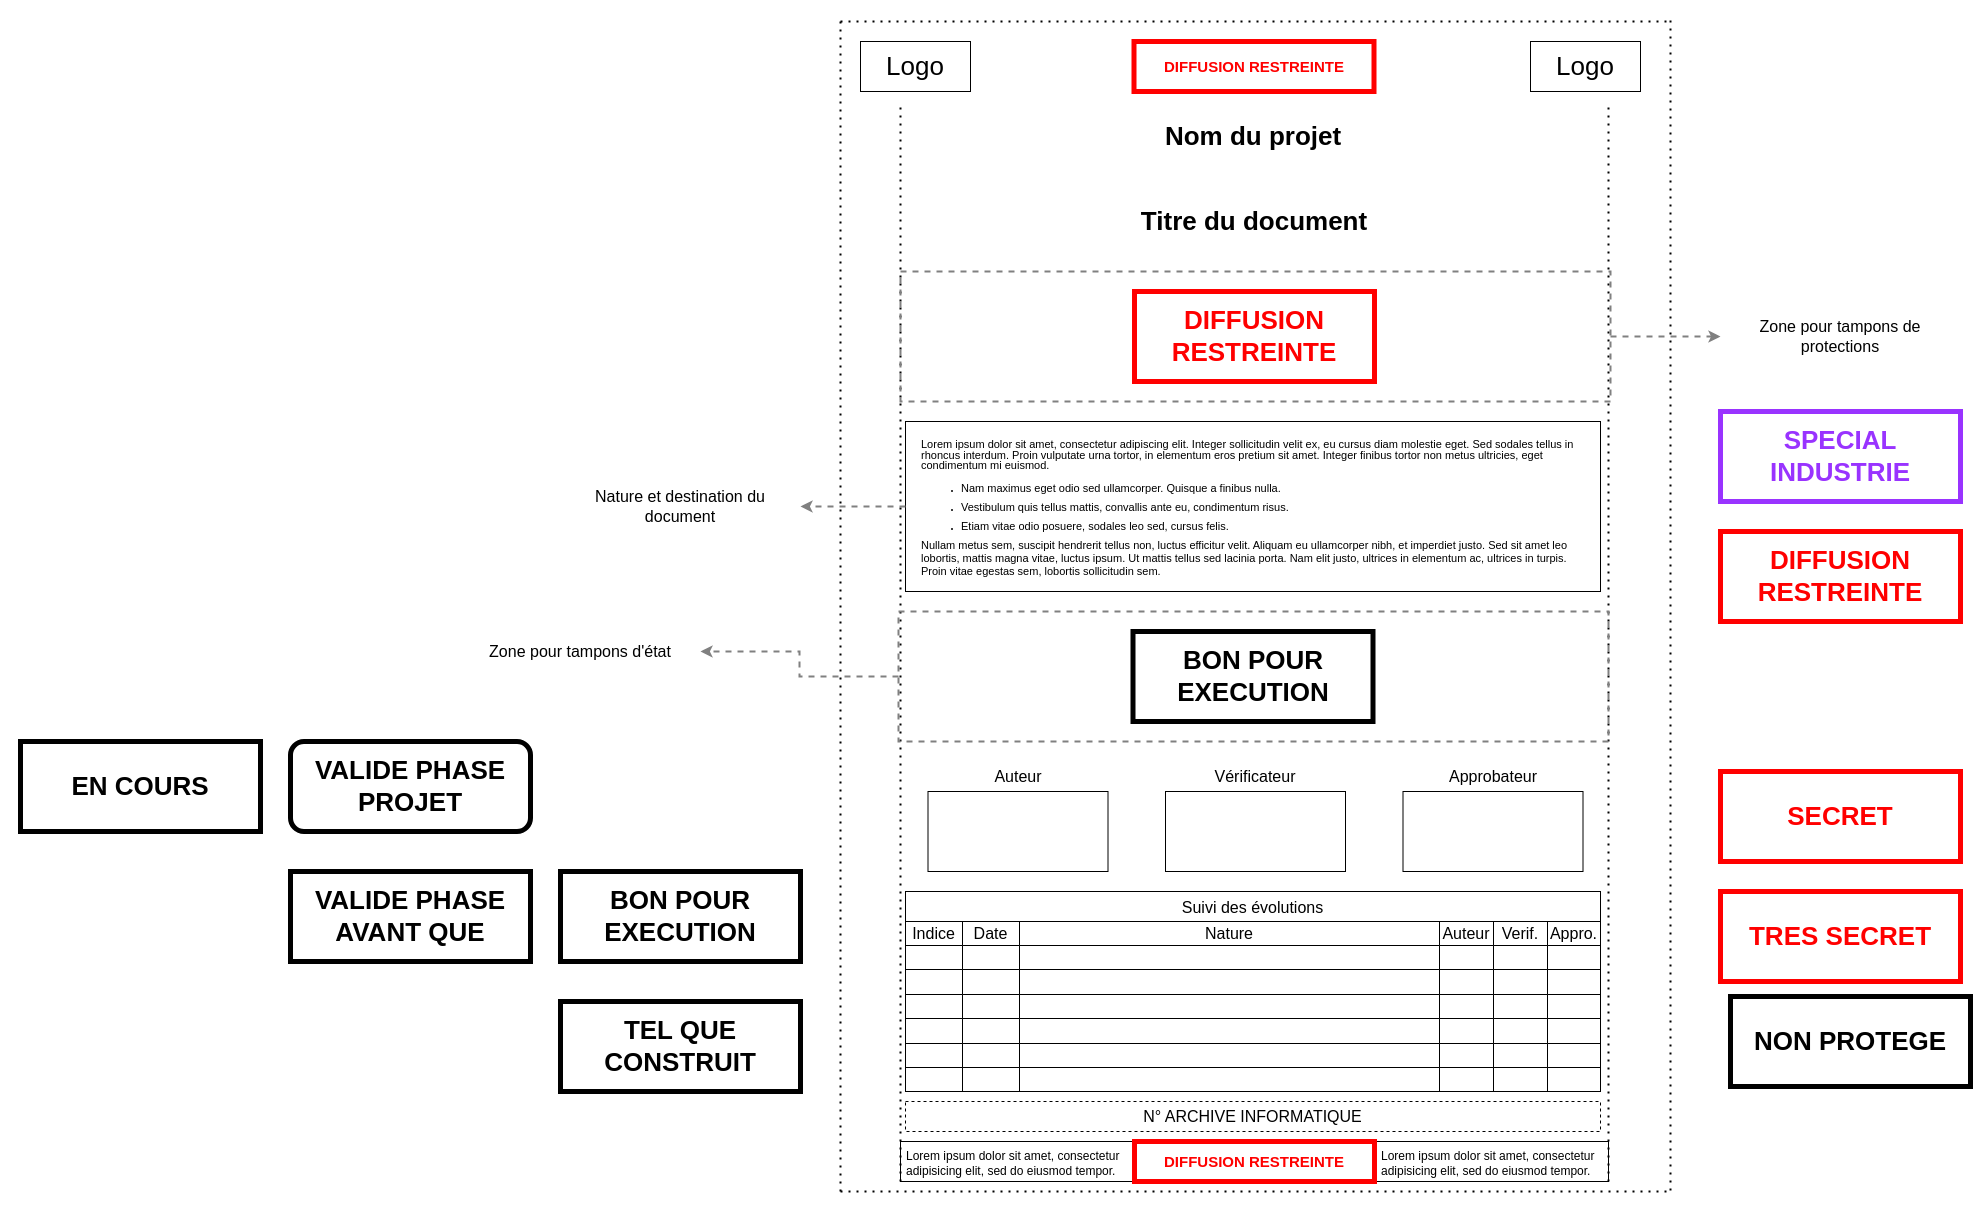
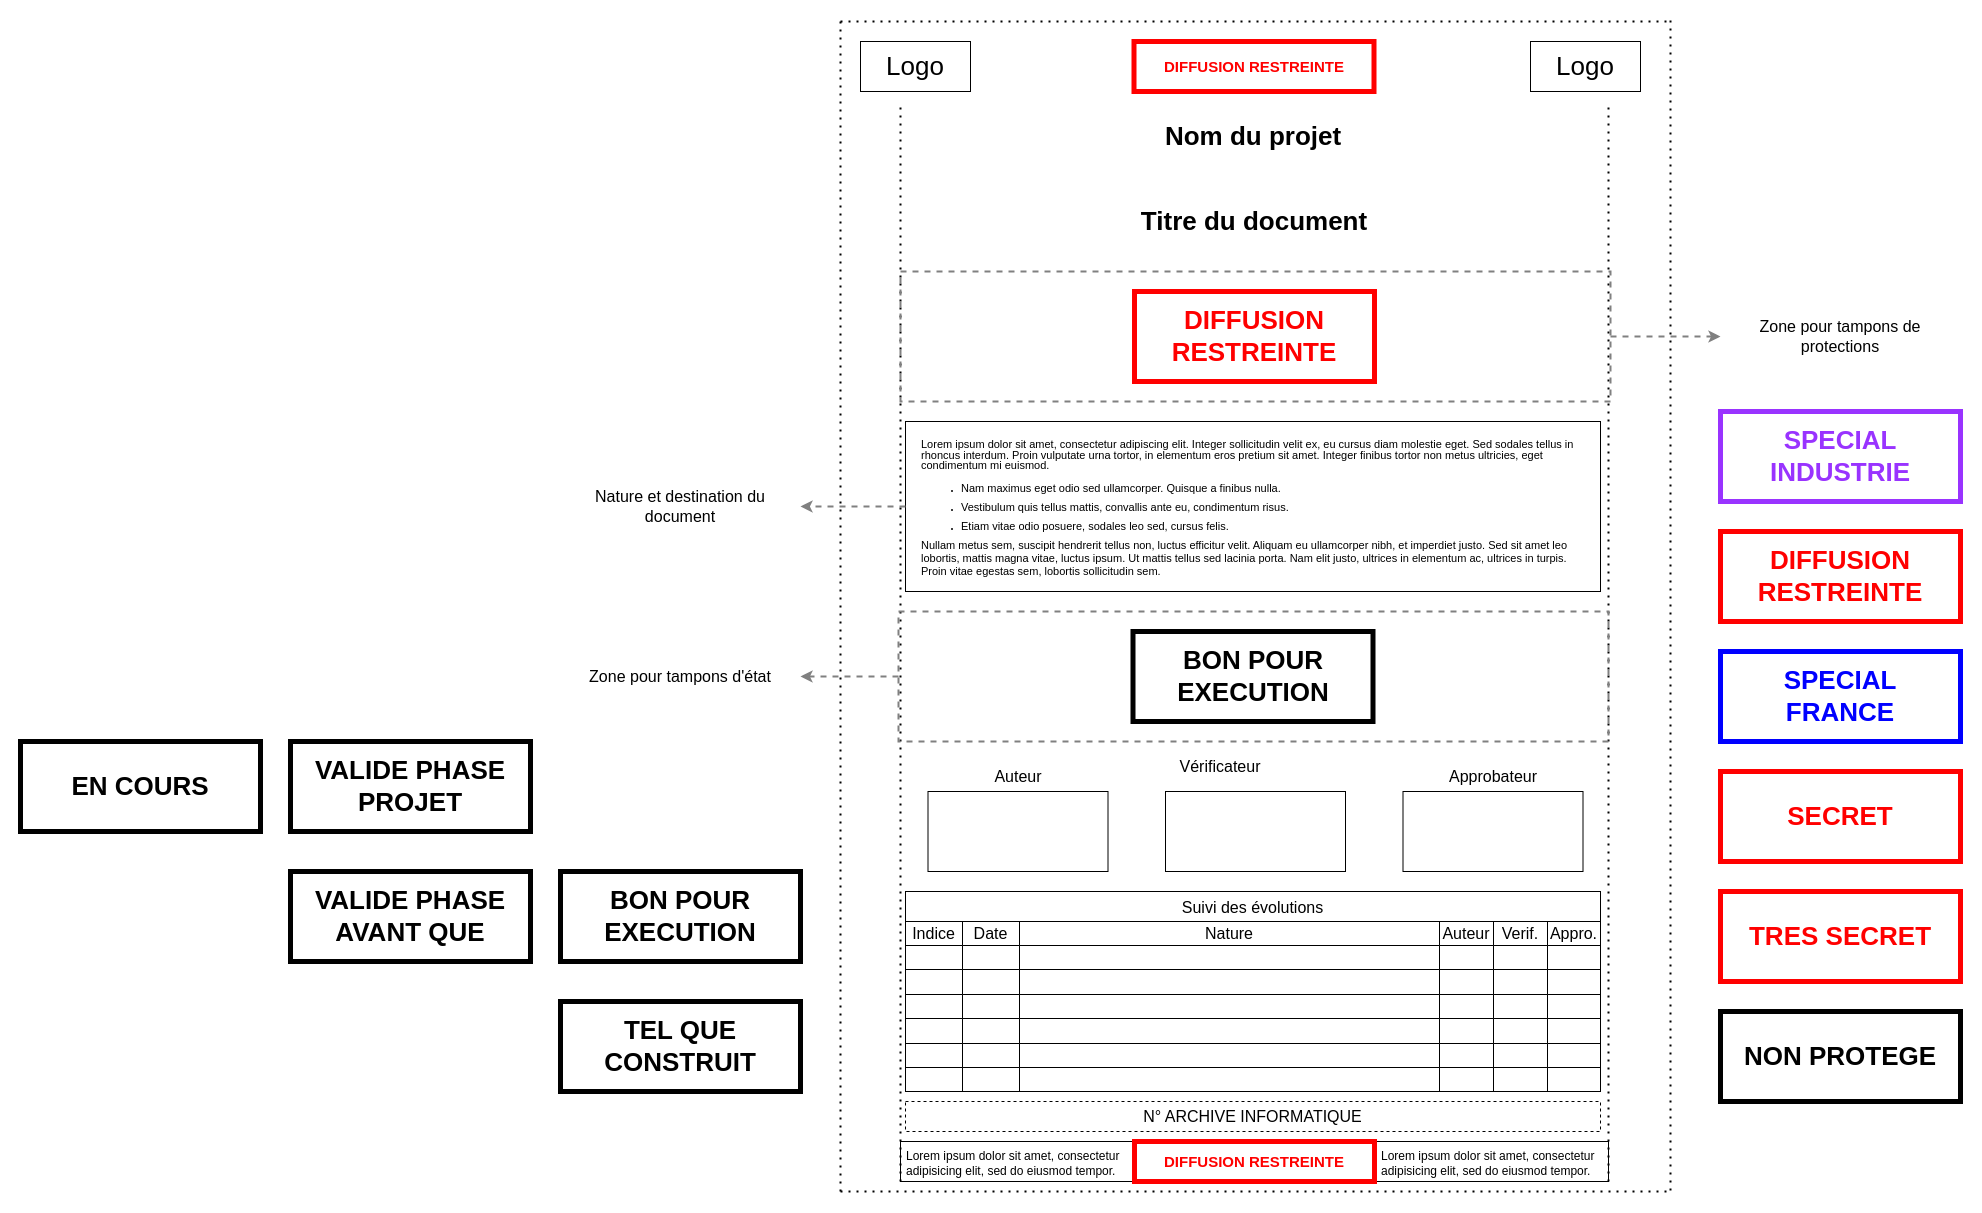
node "Zone pour tampons d'état": moved (581, 652) -> (681, 677)
node "SPECIAL FRANCE": added
node "Vérificateur": moved (1256, 777) -> (1221, 767)
node "VALIDE PHASE PROJET": shape rounded rectangle -> rectangle
node "NON PROTEGE": moved (1851, 1042) -> (1841, 1057)
